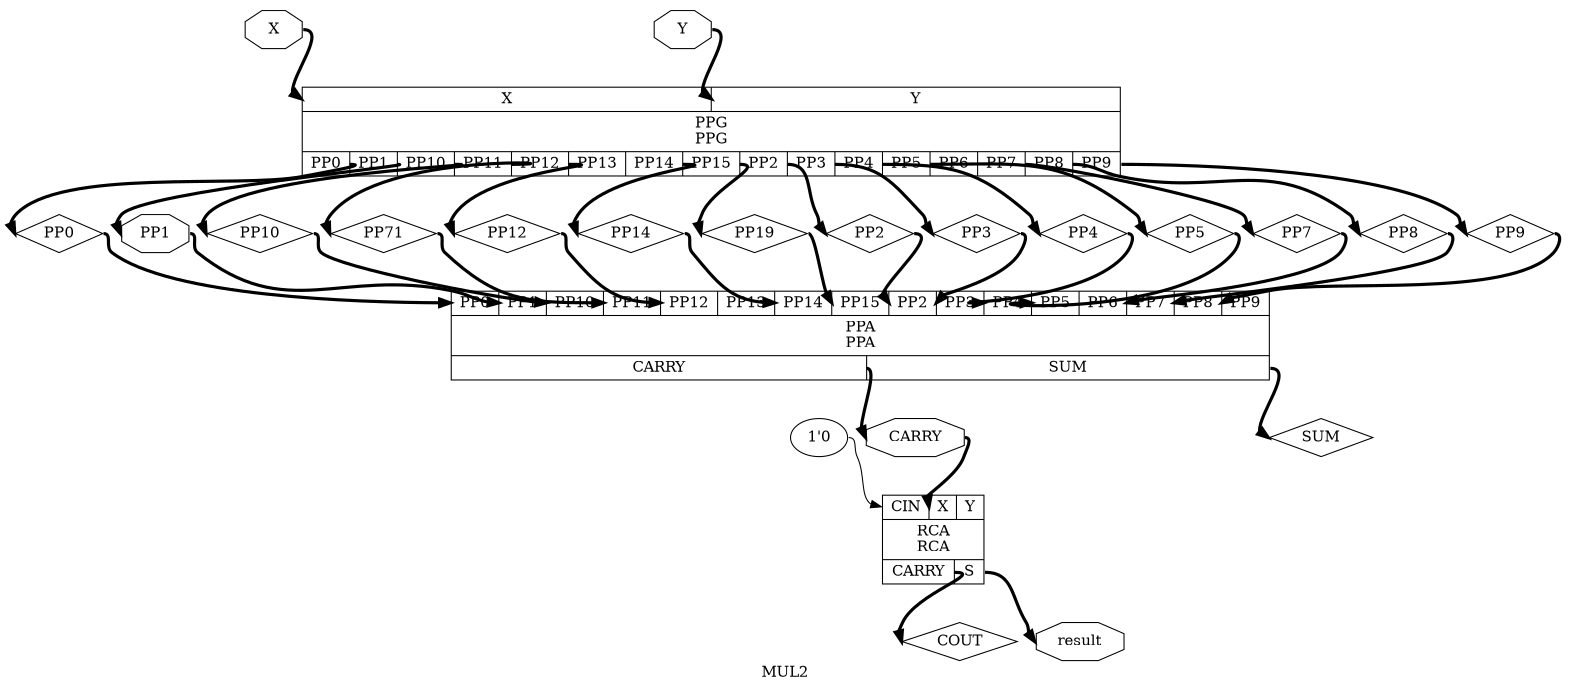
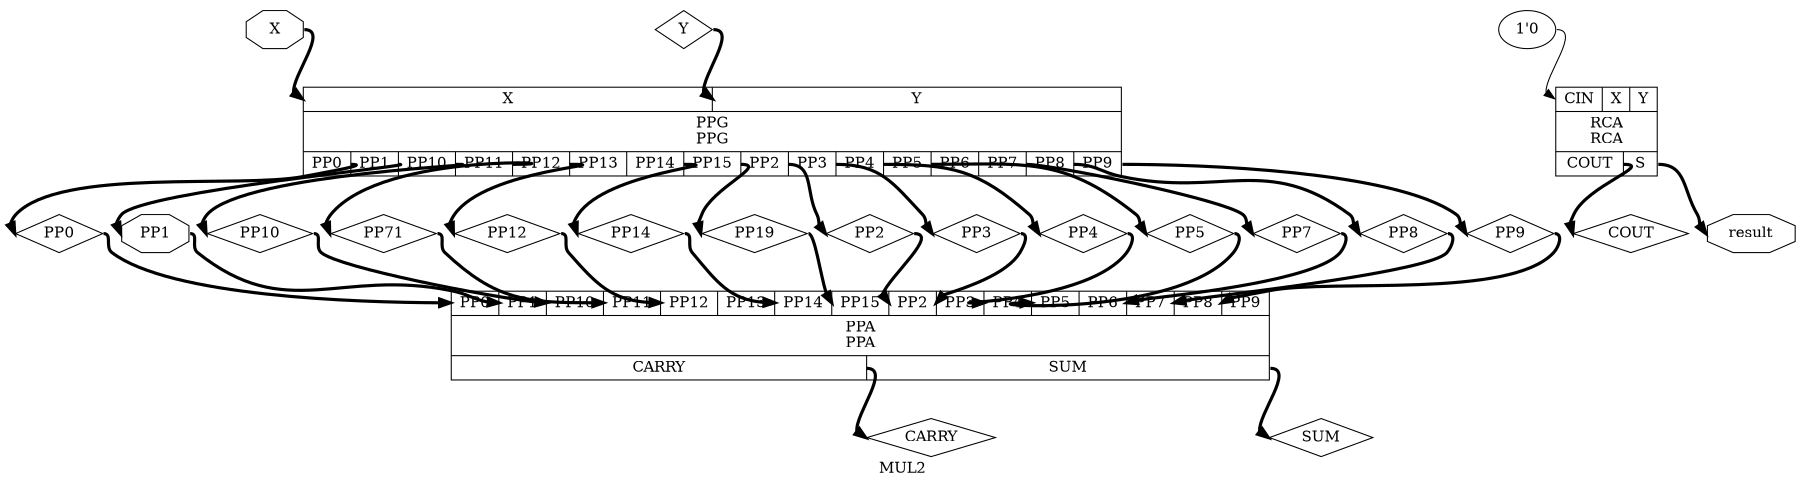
node "Y": shape octagon -> diamond
node "CARRY": shape octagon -> diamond
edge "CARRY" -> "CIN": removed
node "CIN": text "CARRY" -> "COUT"
